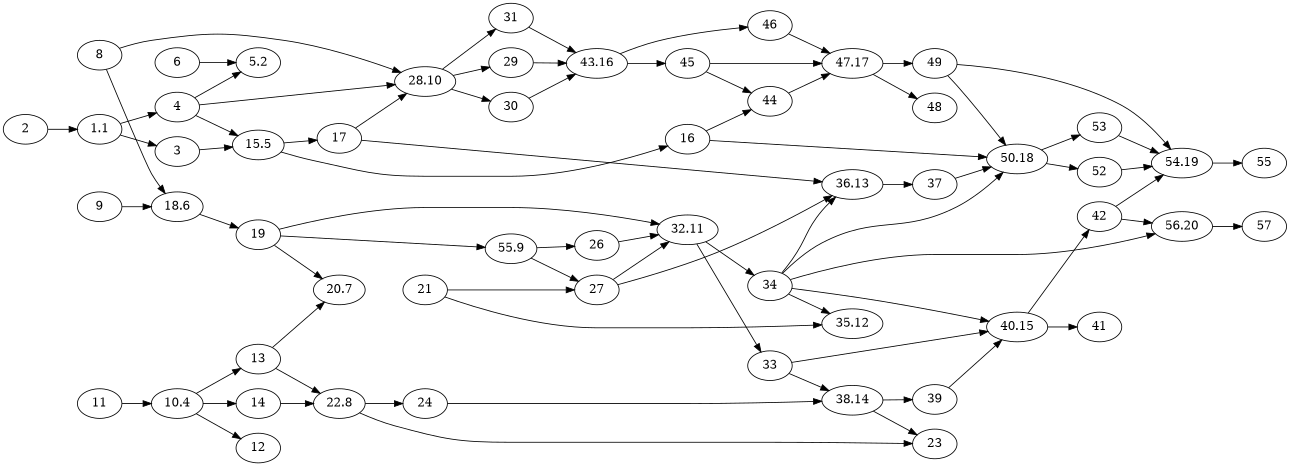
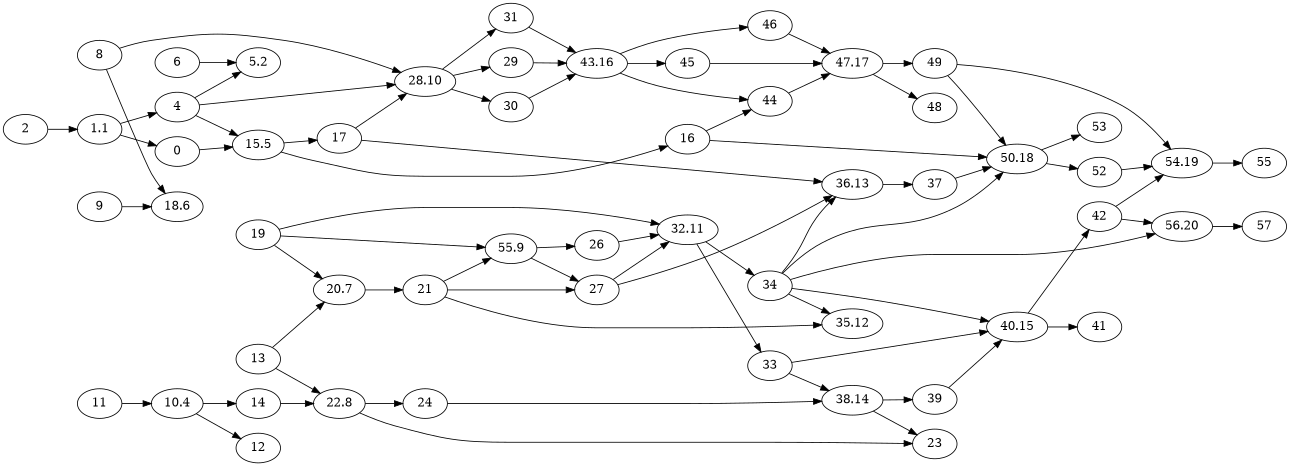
edge "45" -> "44": now "43.16" -> "44"
edge "53" -> "54.19": removed
node "3": label "3" -> "0"
edge "18.6" -> "19": removed
edge "21" -> "55.9": added
edge "20.7" -> "21": added
edge "10.4" -> "13": removed
